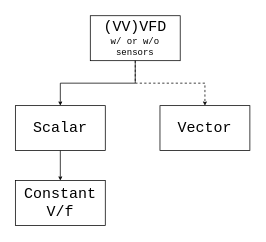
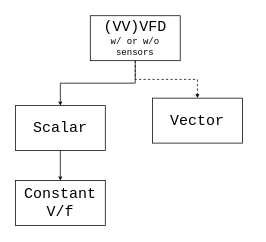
node "Vector": moved (205, 128) -> (198, 120)
